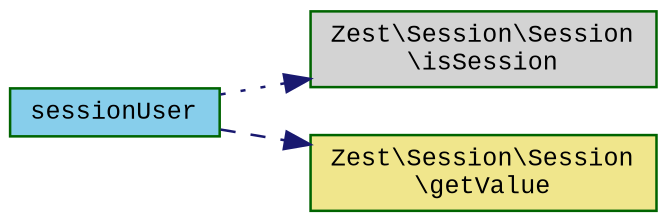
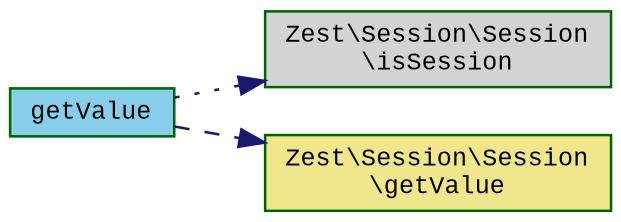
node "sessionUser": label "sessionUser" -> "getValue"
